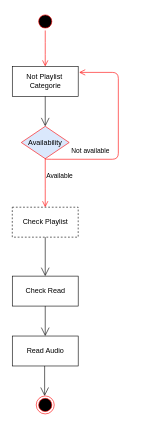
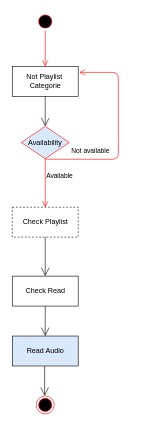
node "Read Audio": fillcolor #ffffff -> #dae8fc
